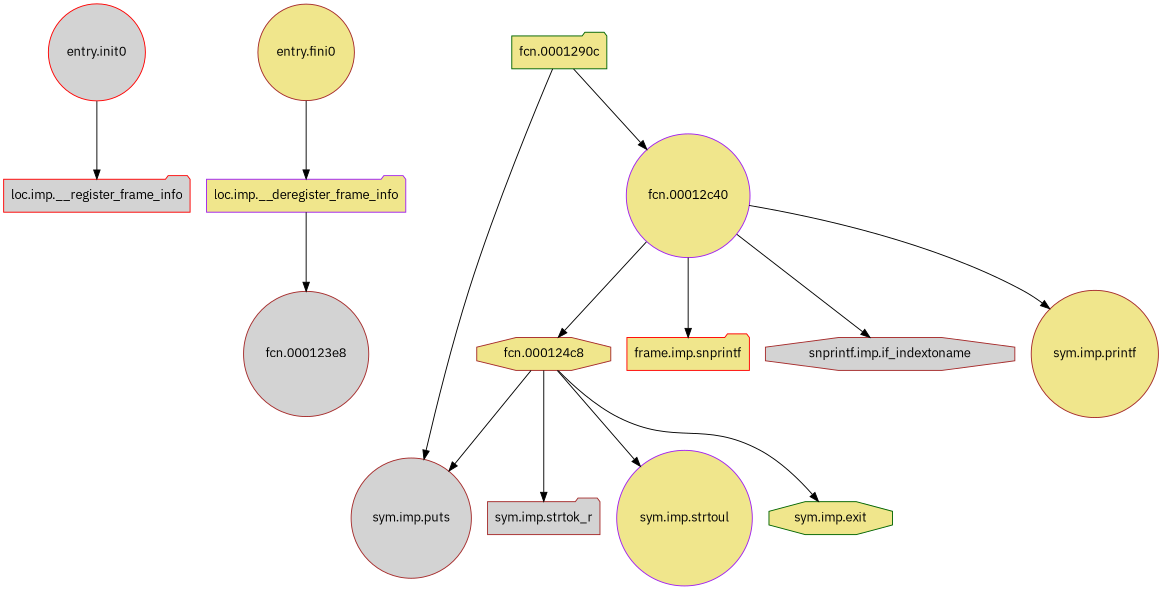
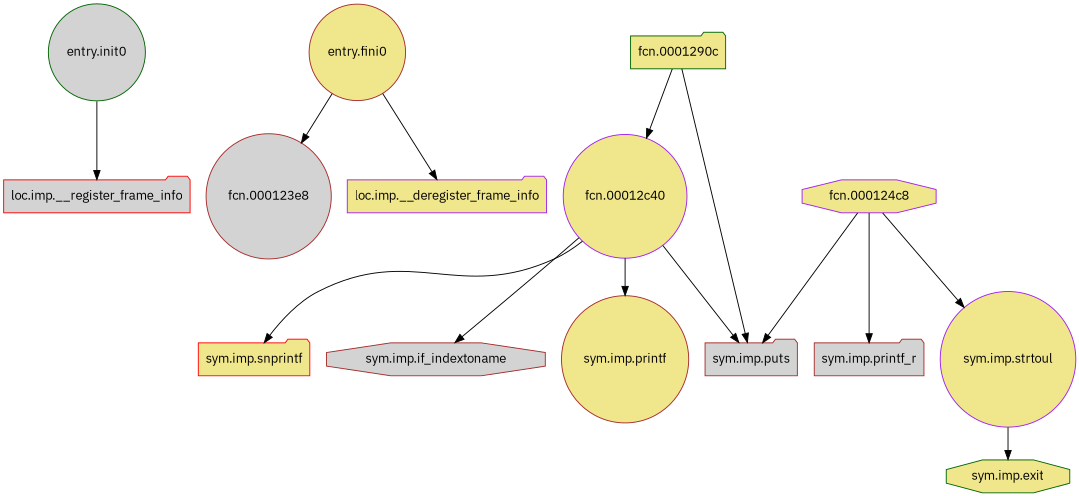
node "entry.init0": color red -> darkgreen
edge "loc.imp.__deregister_frame_info" -> "fcn.000123e8": now "entry.fini0" -> "fcn.000123e8"
edge "fcn.00012c40" -> "fcn.000124c8": now "fcn.00012c40" -> "sym.imp.puts"
node "fcn.000124c8": color brown -> purple
node "frame.imp.snprintf": label "frame.imp.snprintf" -> "sym.imp.snprintf"
node "snprintf.imp.if_indextoname": label "snprintf.imp.if_indextoname" -> "sym.imp.if_indextoname"
edge "fcn.000124c8" -> "sym.imp.exit": now "sym.imp.strtoul" -> "sym.imp.exit"
node "sym.imp.puts": shape circle -> folder
node "sym.imp.strtok_r": label "sym.imp.strtok_r" -> "sym.imp.printf_r"
